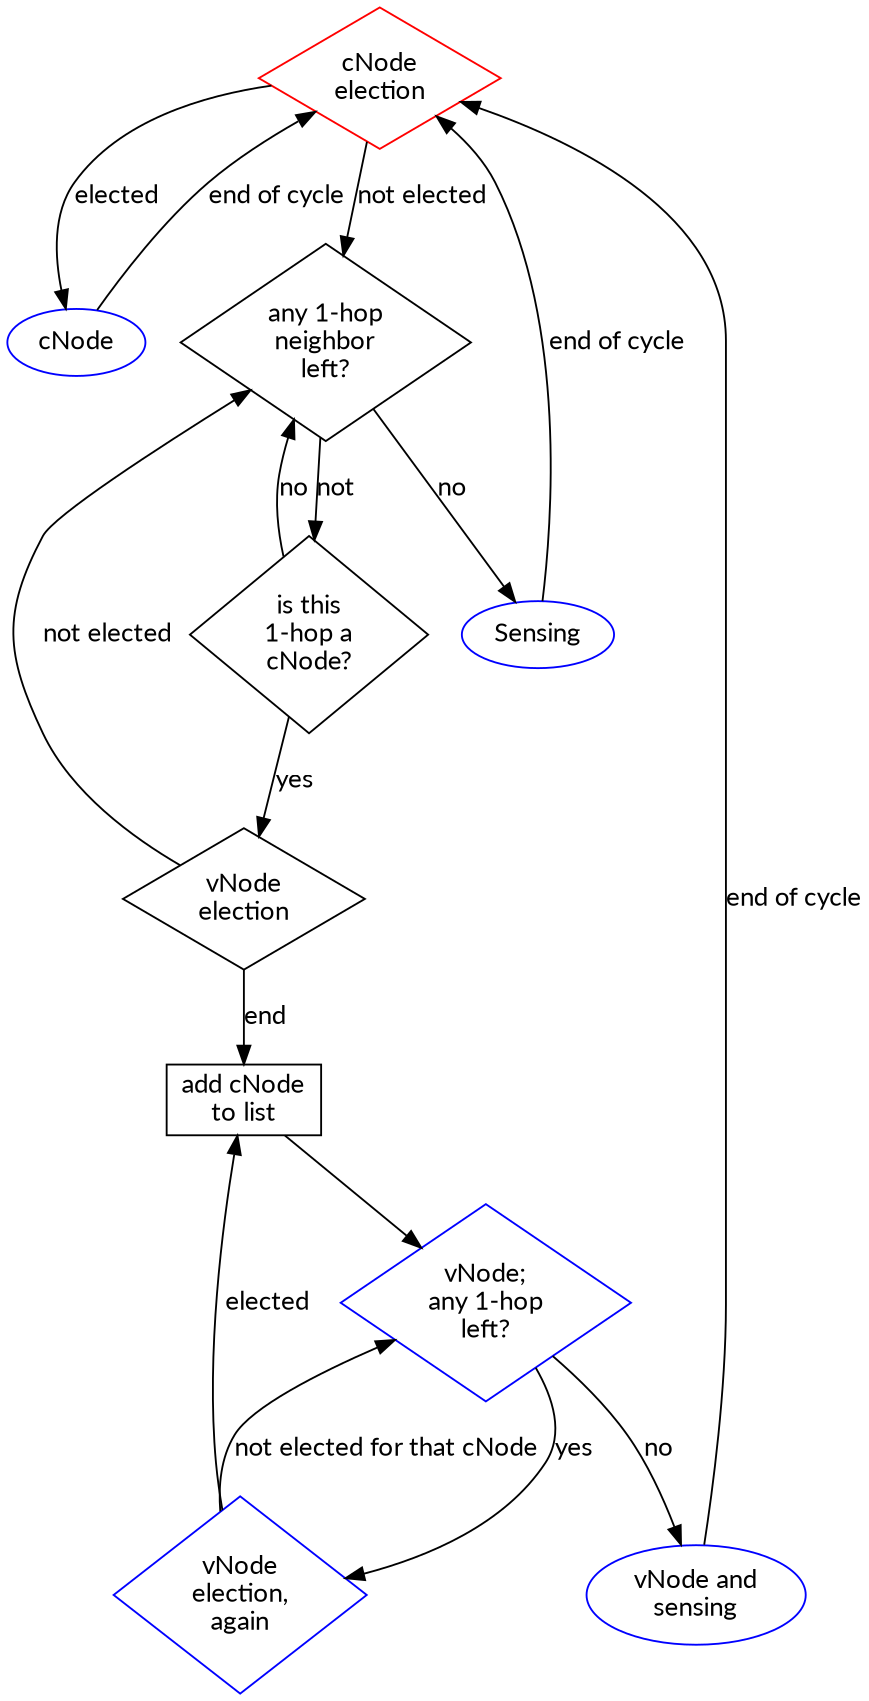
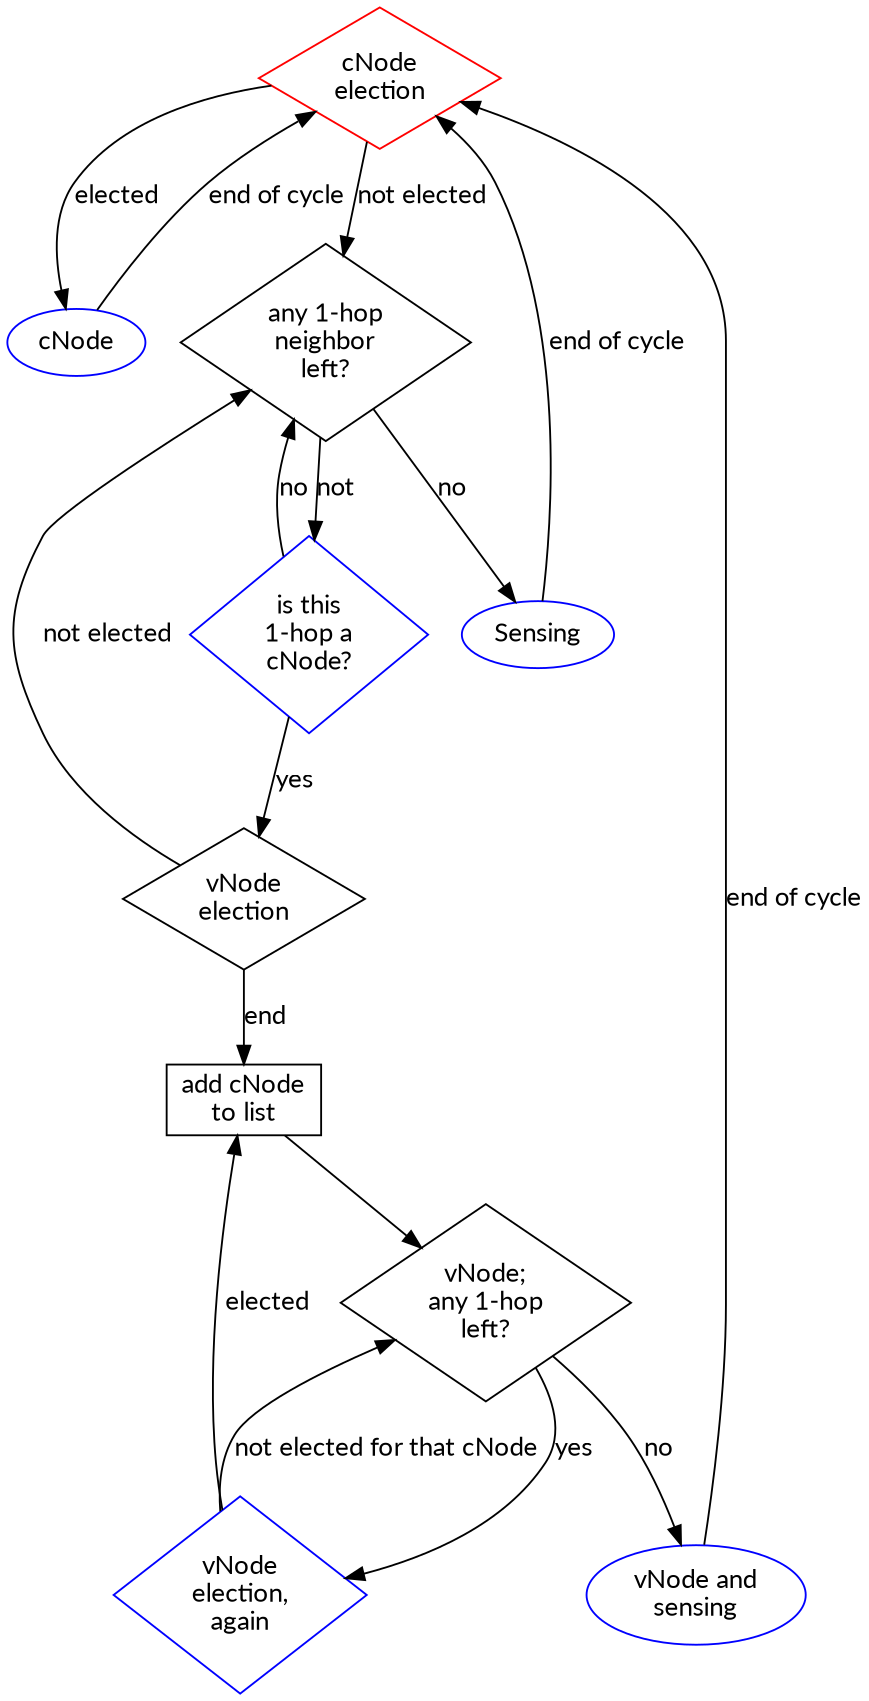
node "is this 1-hop a cNode?": color black -> blue
node "vNode; any 1-hop left?": color blue -> black
